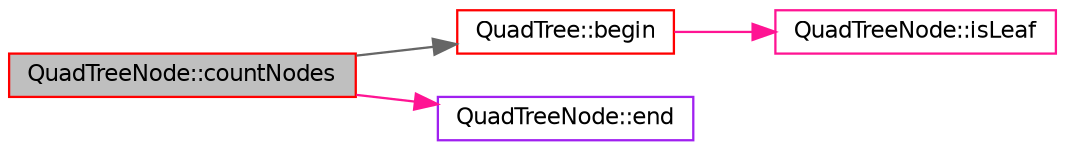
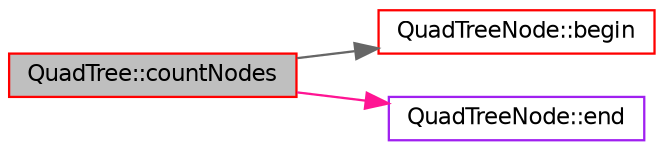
node "QuadTree::begin": label "QuadTree::begin" -> "QuadTreeNode::begin"
node "QuadTreeNode::isLeaf": removed
node "QuadTreeNode::countNodes": label "QuadTreeNode::countNodes" -> "QuadTree::countNodes"
